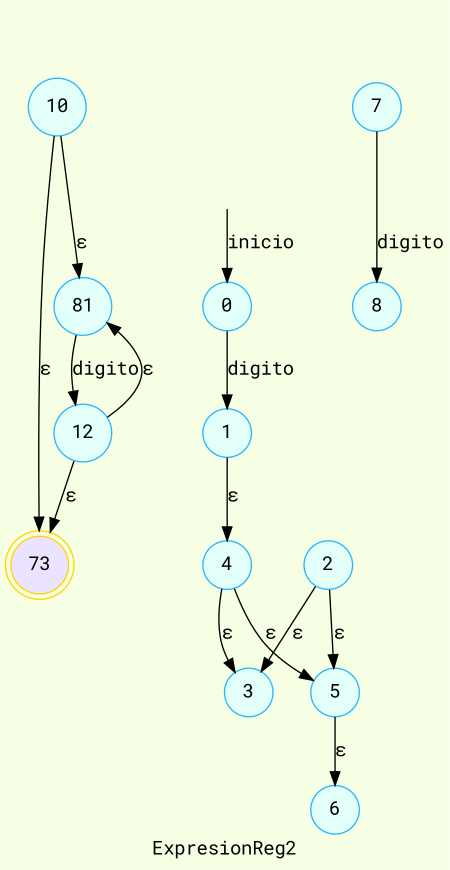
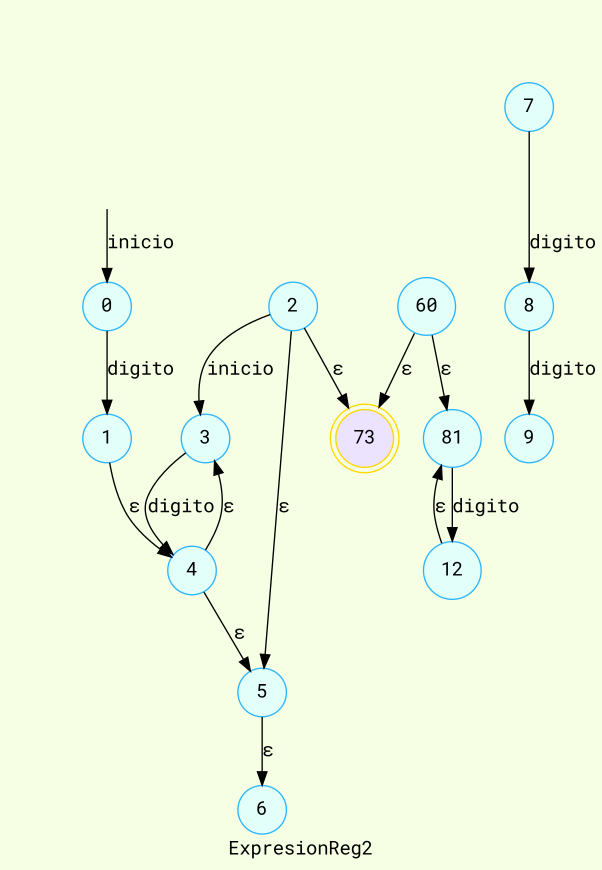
node "10": label "10" -> "60"
node "9": added
edge "12" -> "73": now "2" -> "73"
edge "3" -> "4": added, label "digito"
edge "2" -> "3": label "ε" -> "inicio"
